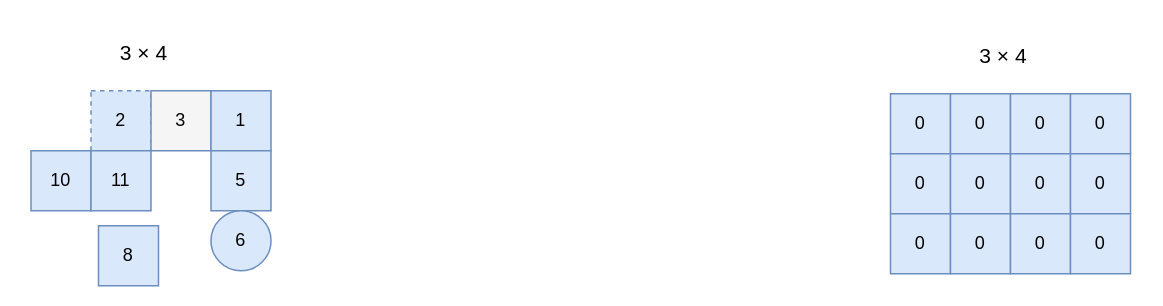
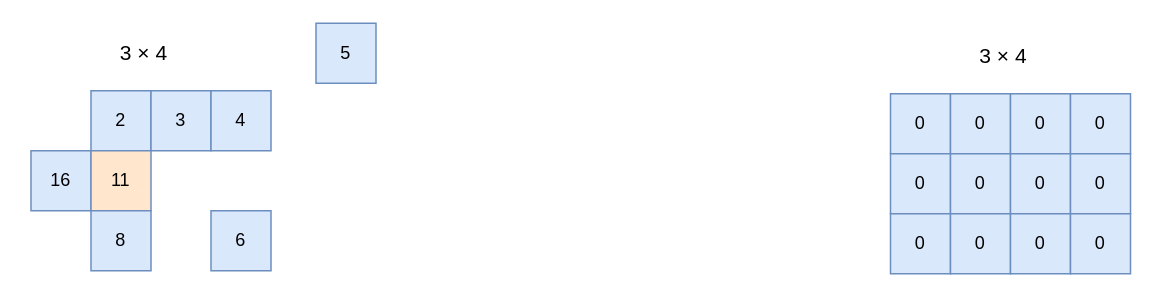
node "2": style dashed -> solid
node "3": fillcolor #f5f5f5 -> #dae8fc
node "1": label "1" -> "4"
node "10": label "10" -> "16"
node "11": fillcolor #dae8fc -> #ffe6cc
node "5": moved (241, 181) -> (346, 53)
node "6": shape ellipse -> rectangle
node "8": moved (128, 256) -> (121, 241)
